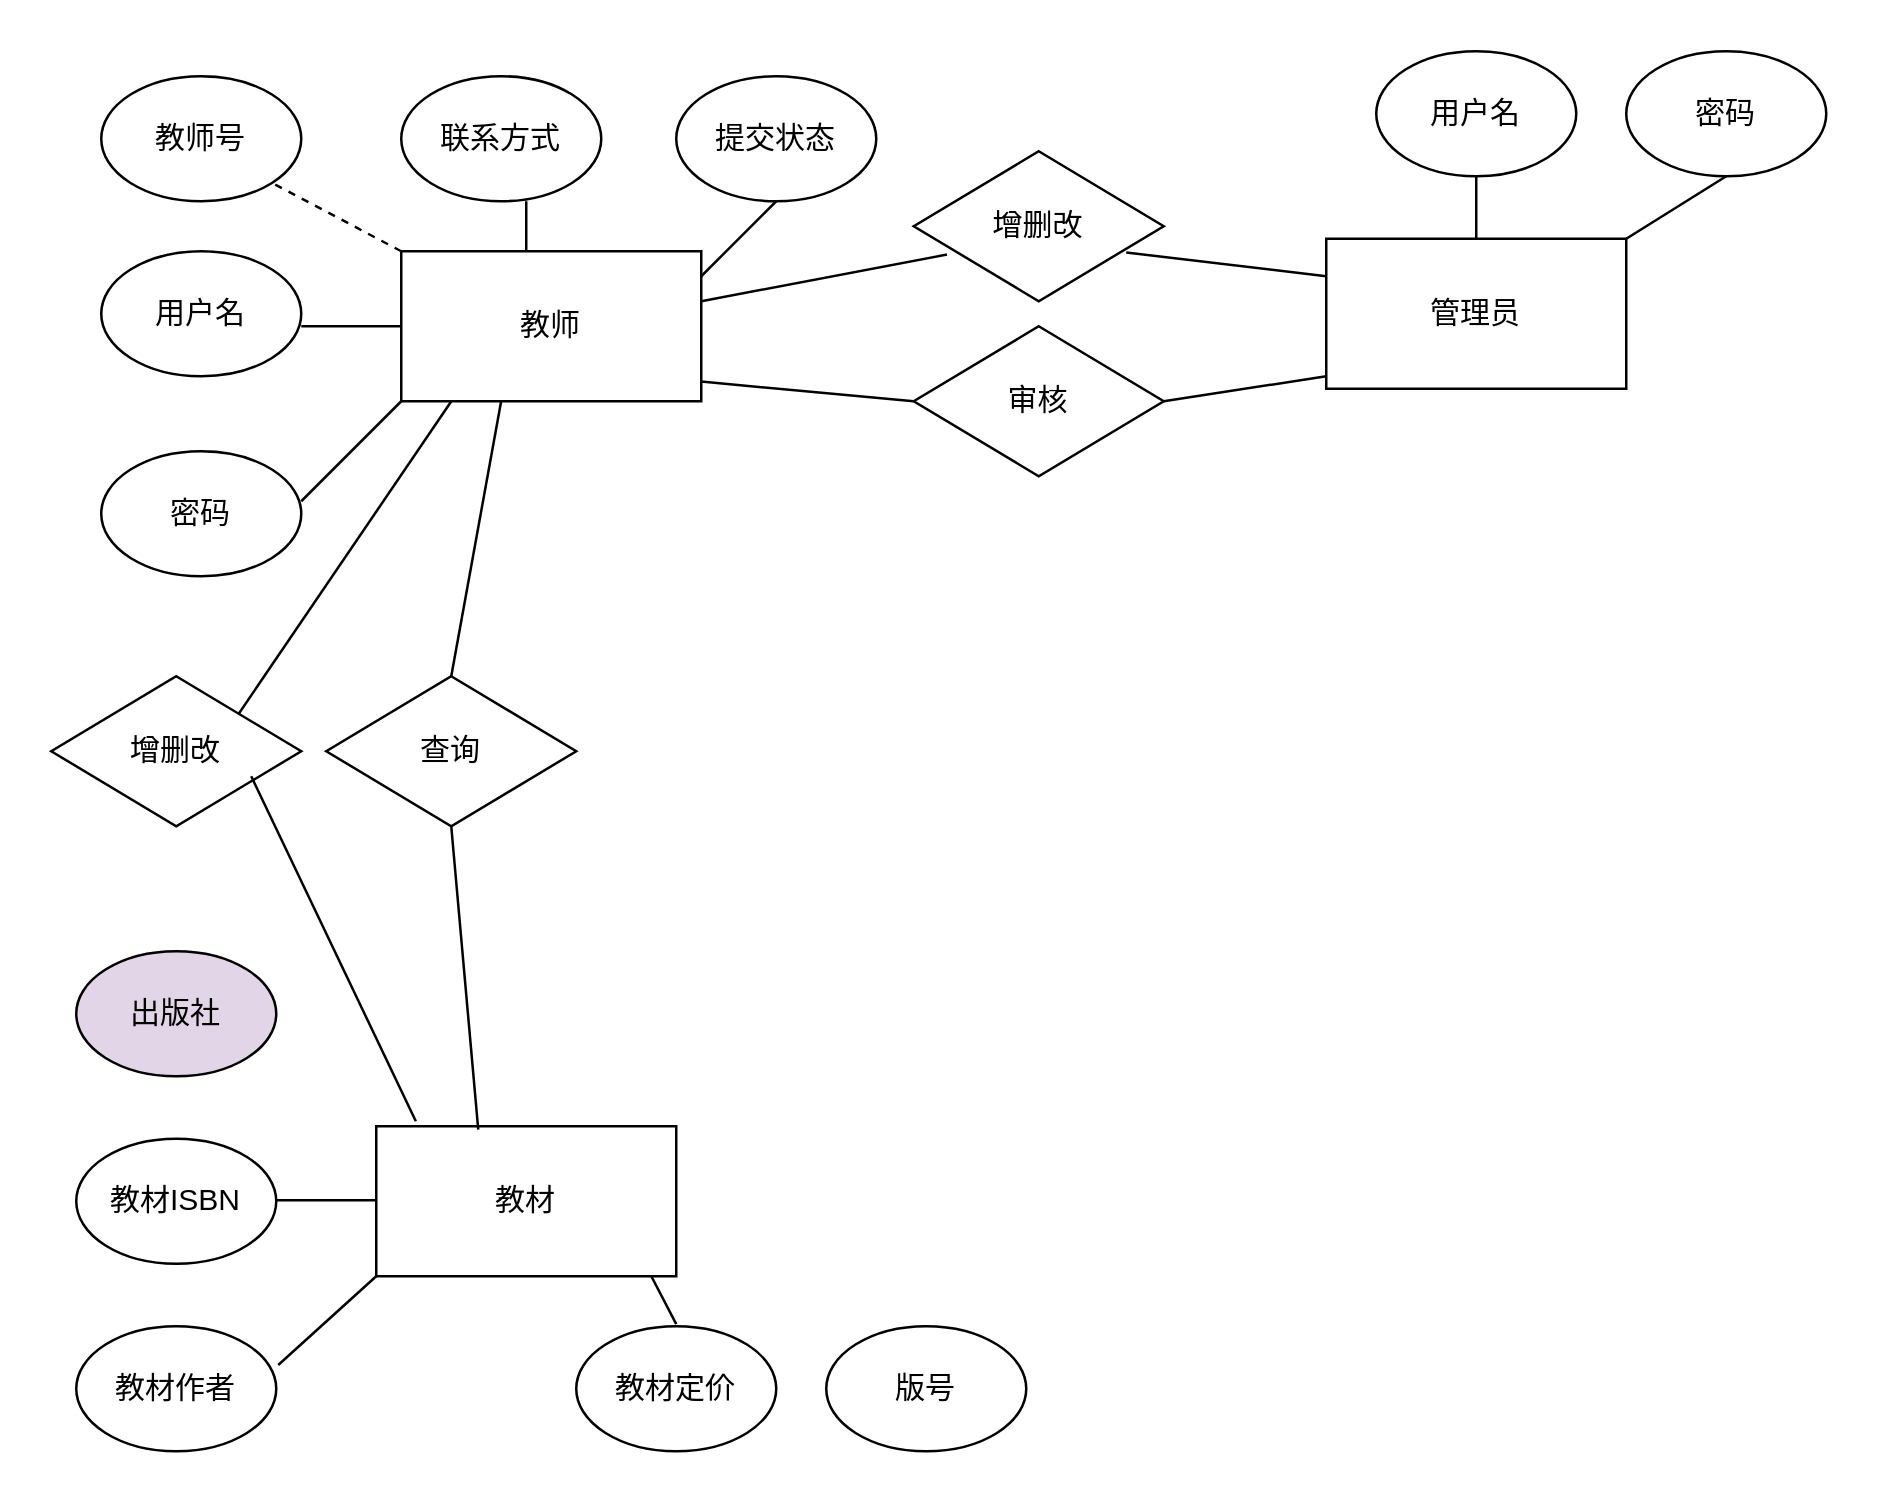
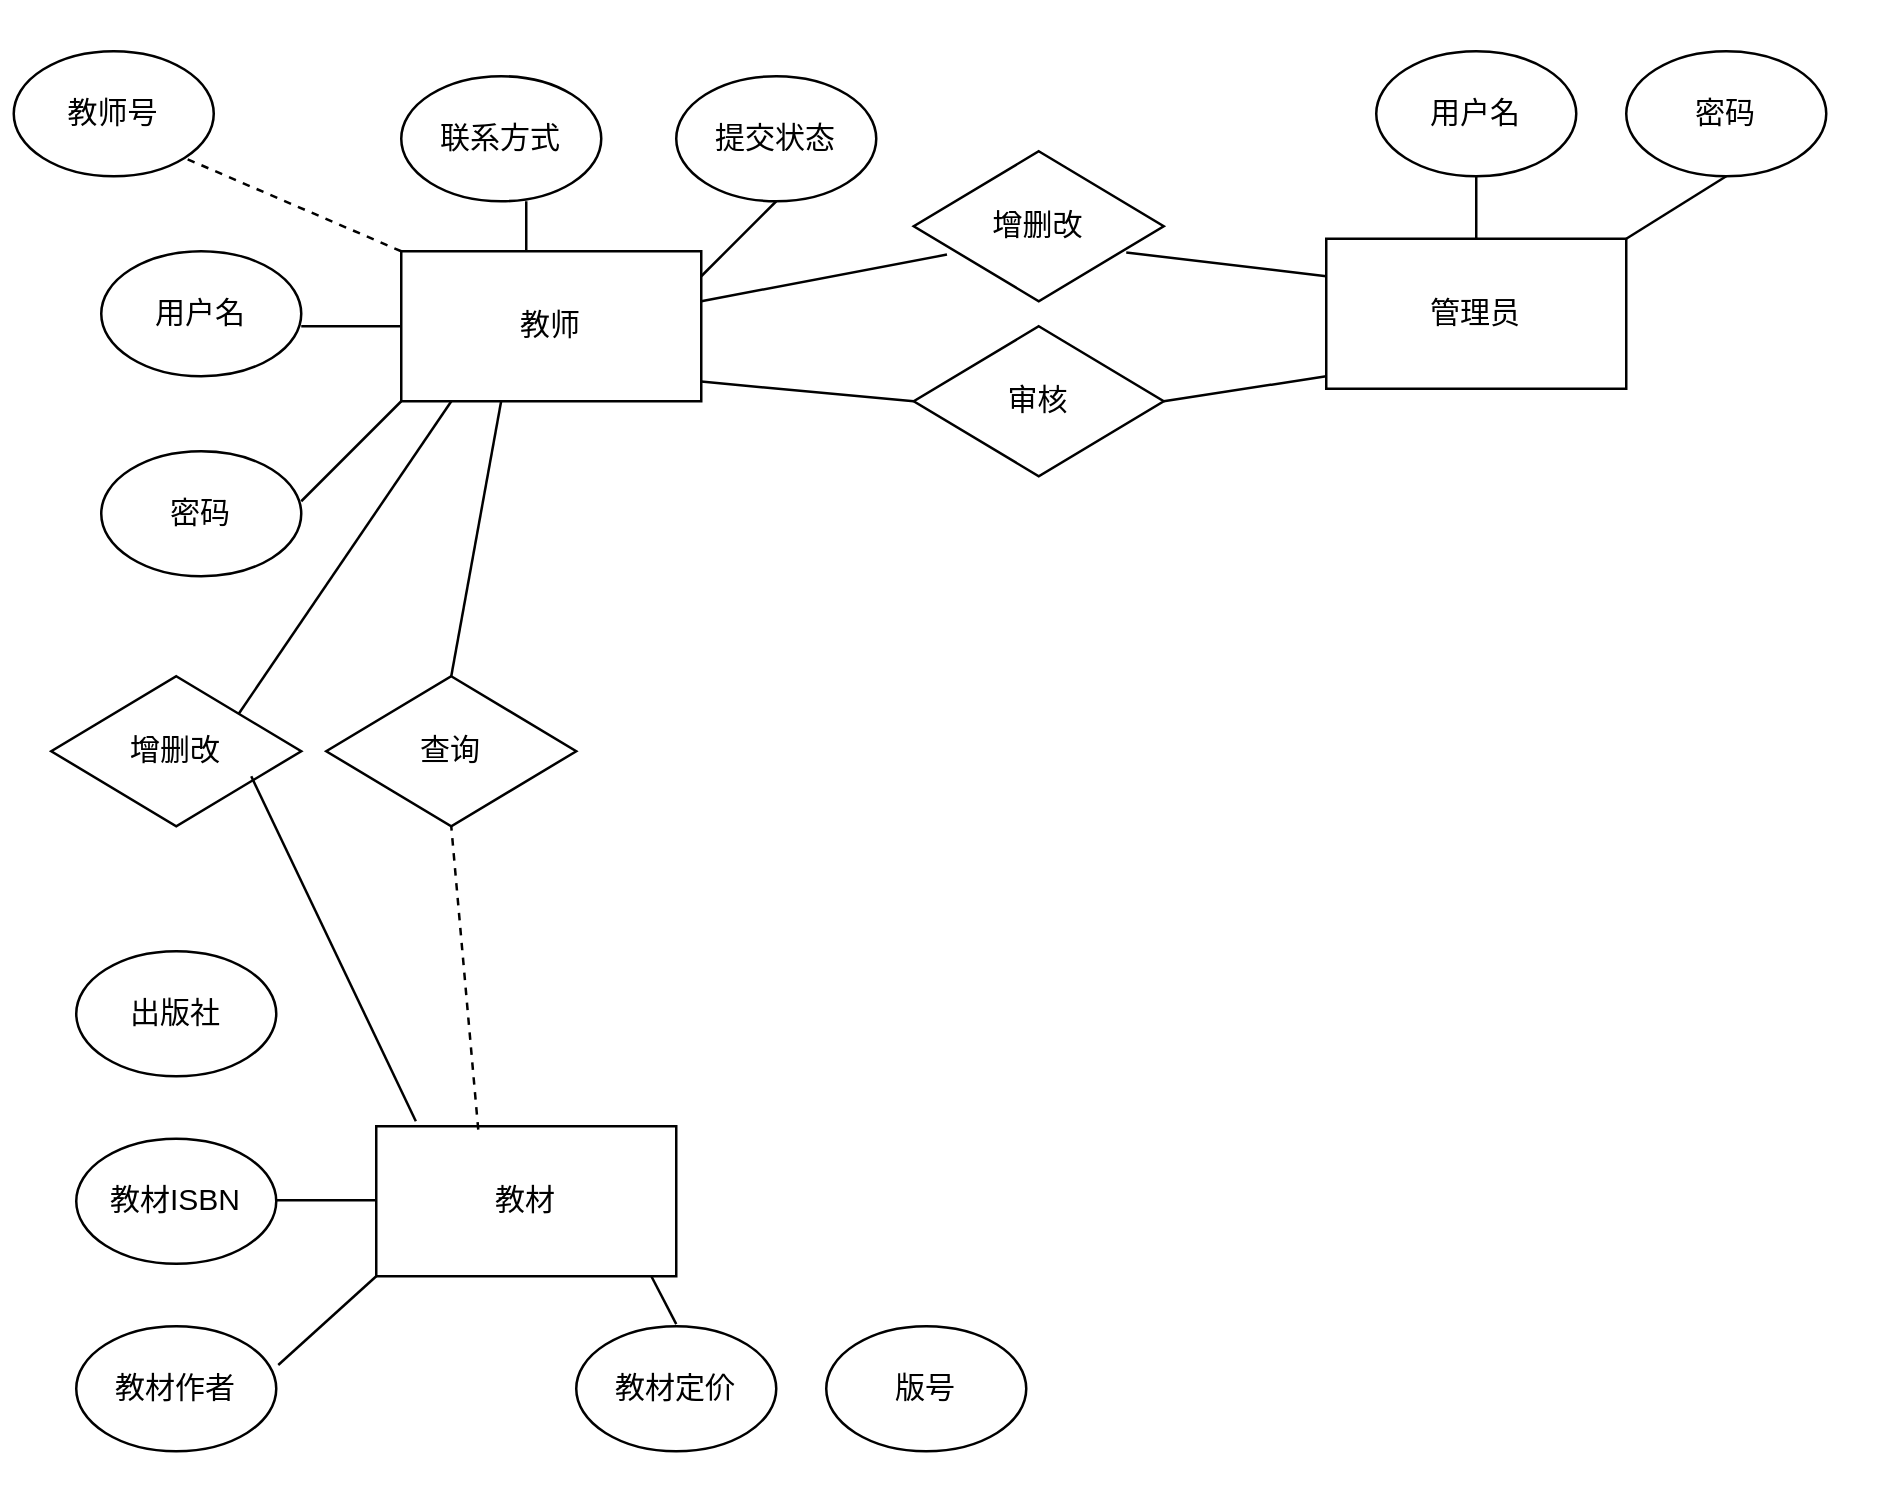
node "教师号": moved (201, 139) -> (114, 114)
edge "查询" -- "教材": style solid -> dashed
node "出版社": fillcolor #e1d5e7 -> #ffffff
